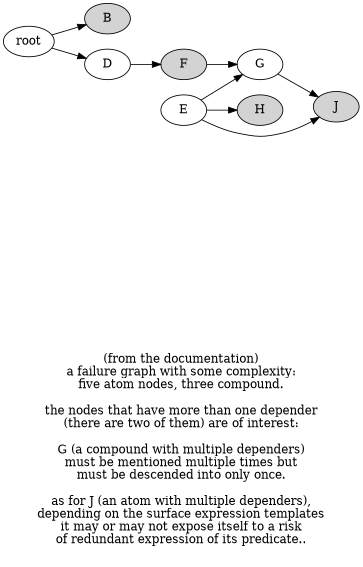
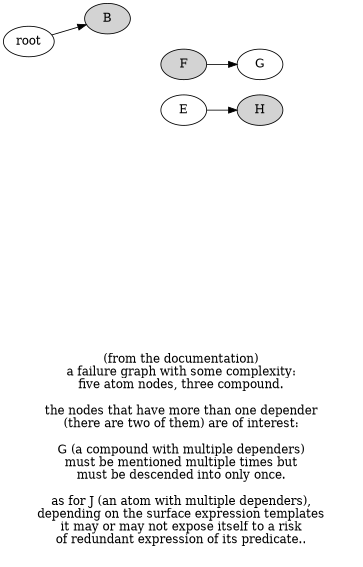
node "D": removed
edge "E" -> "G": removed
node "J": removed
